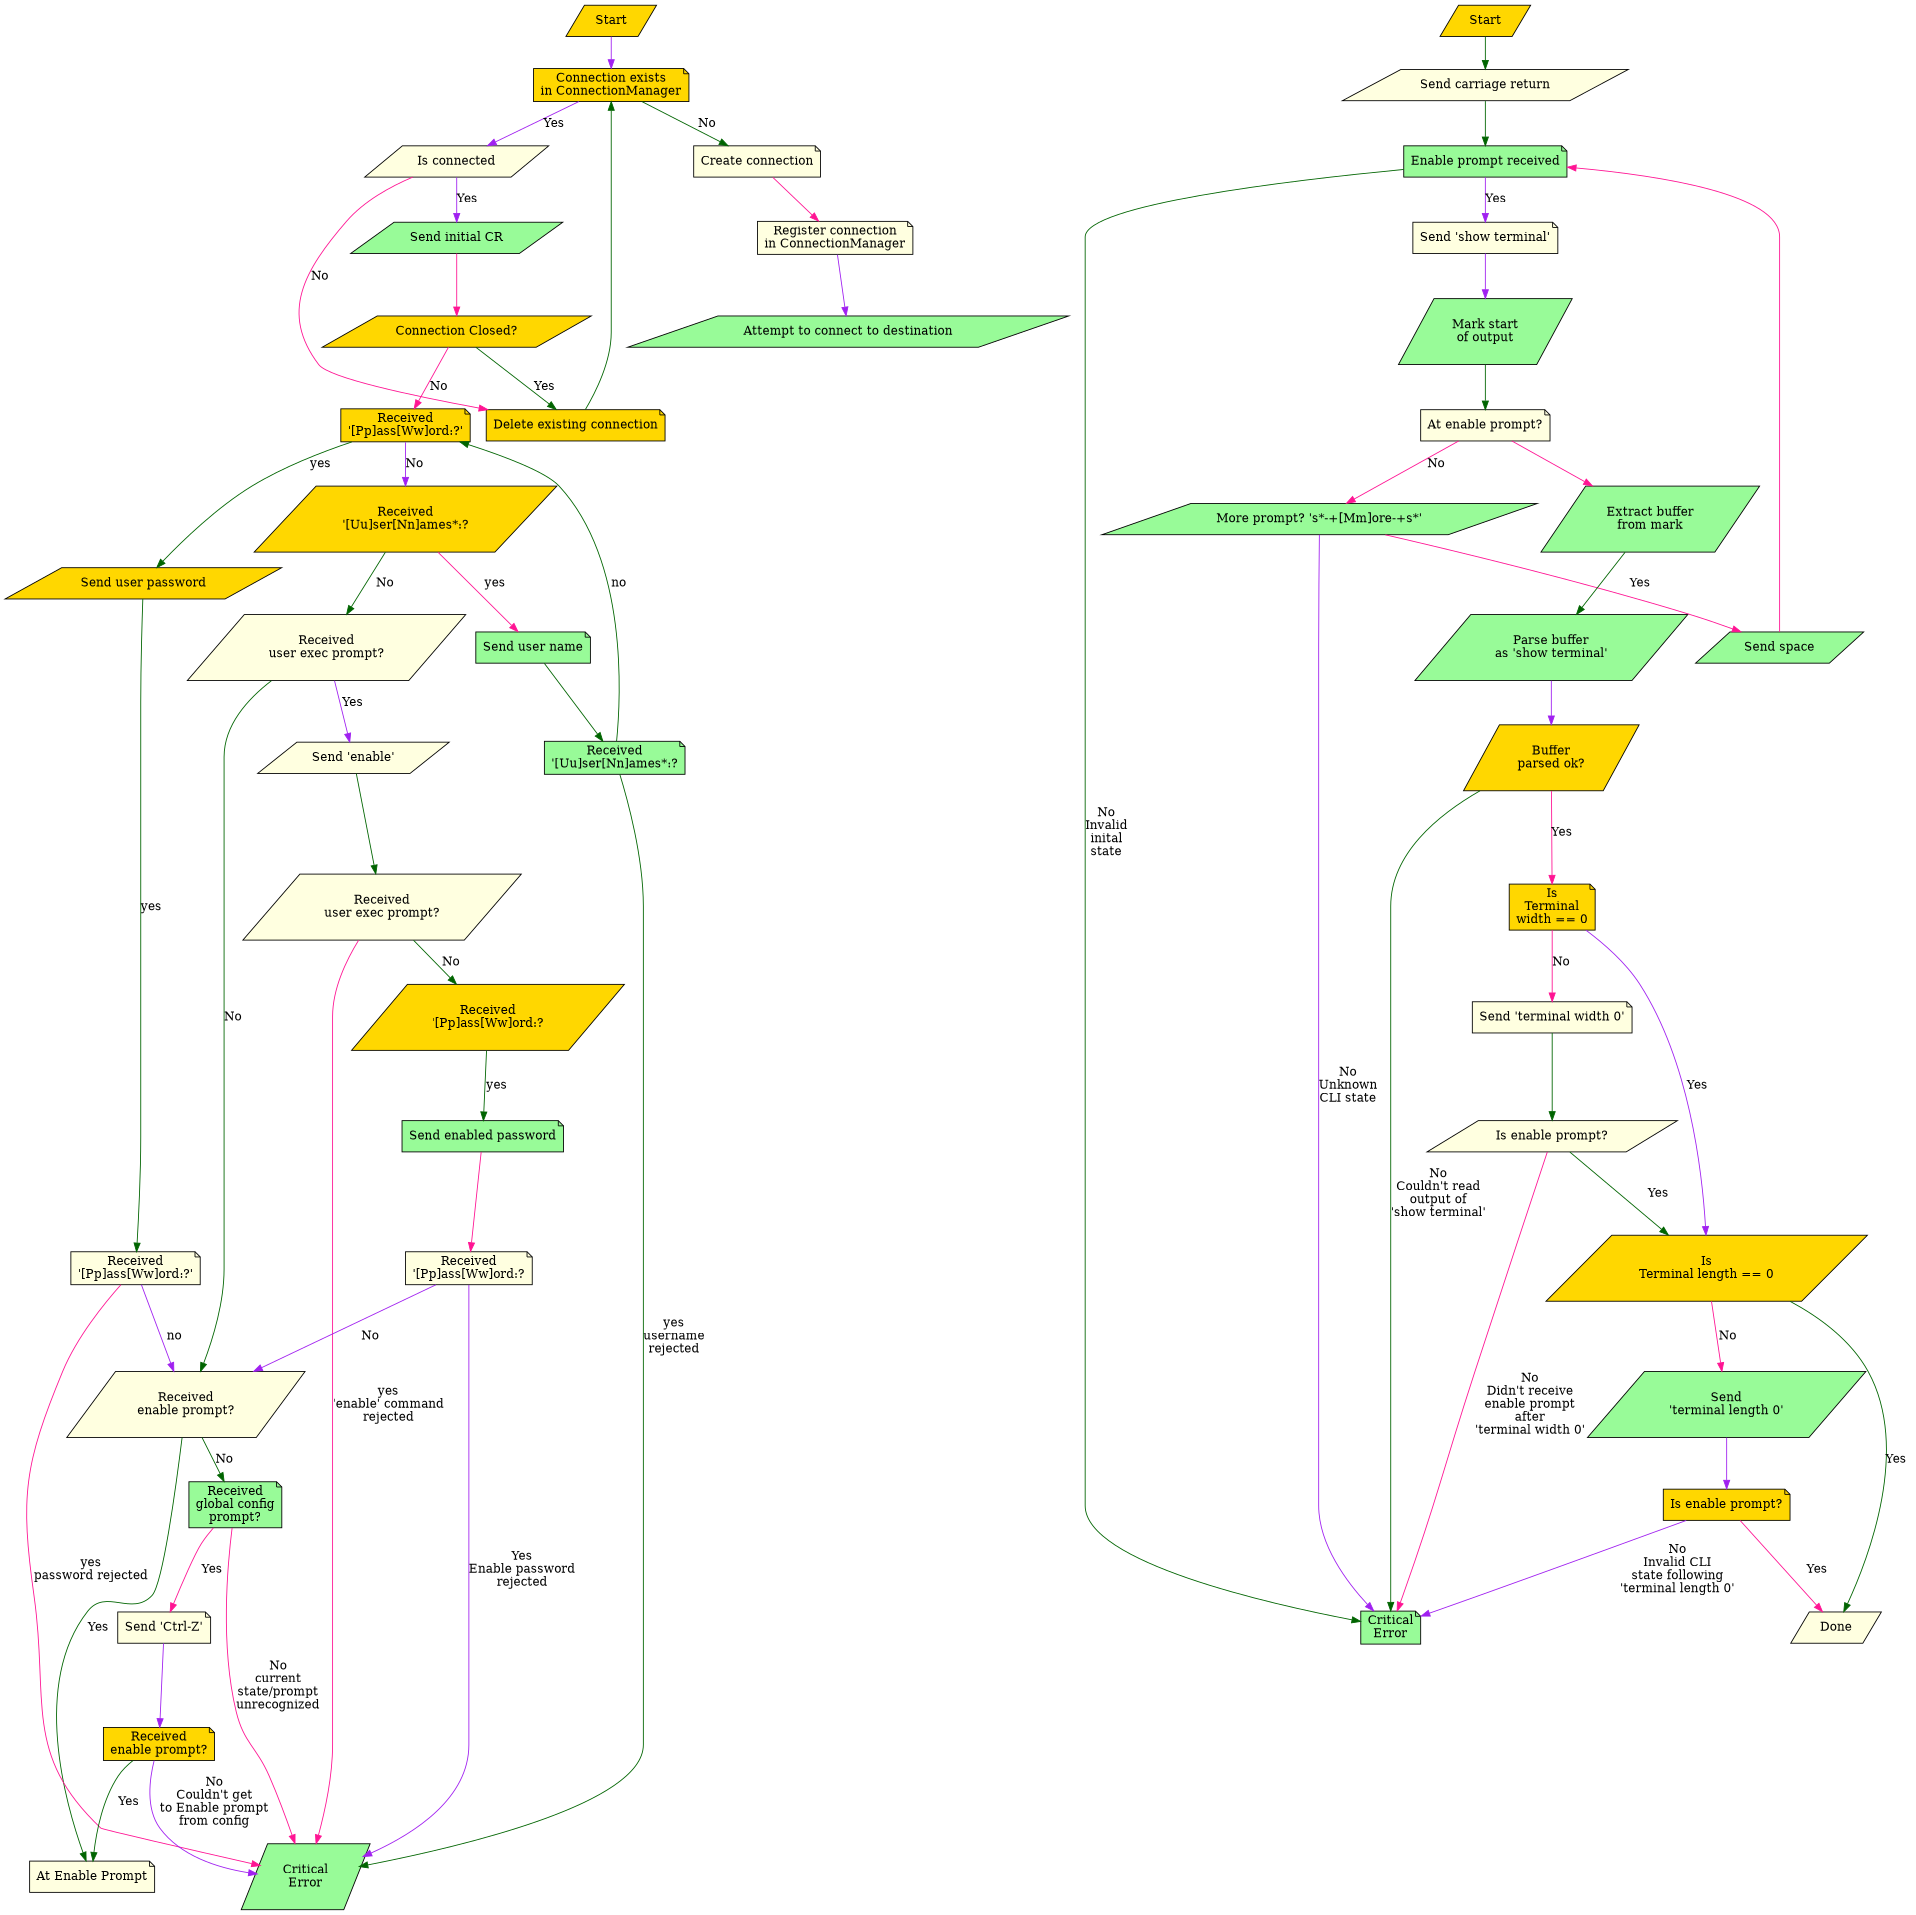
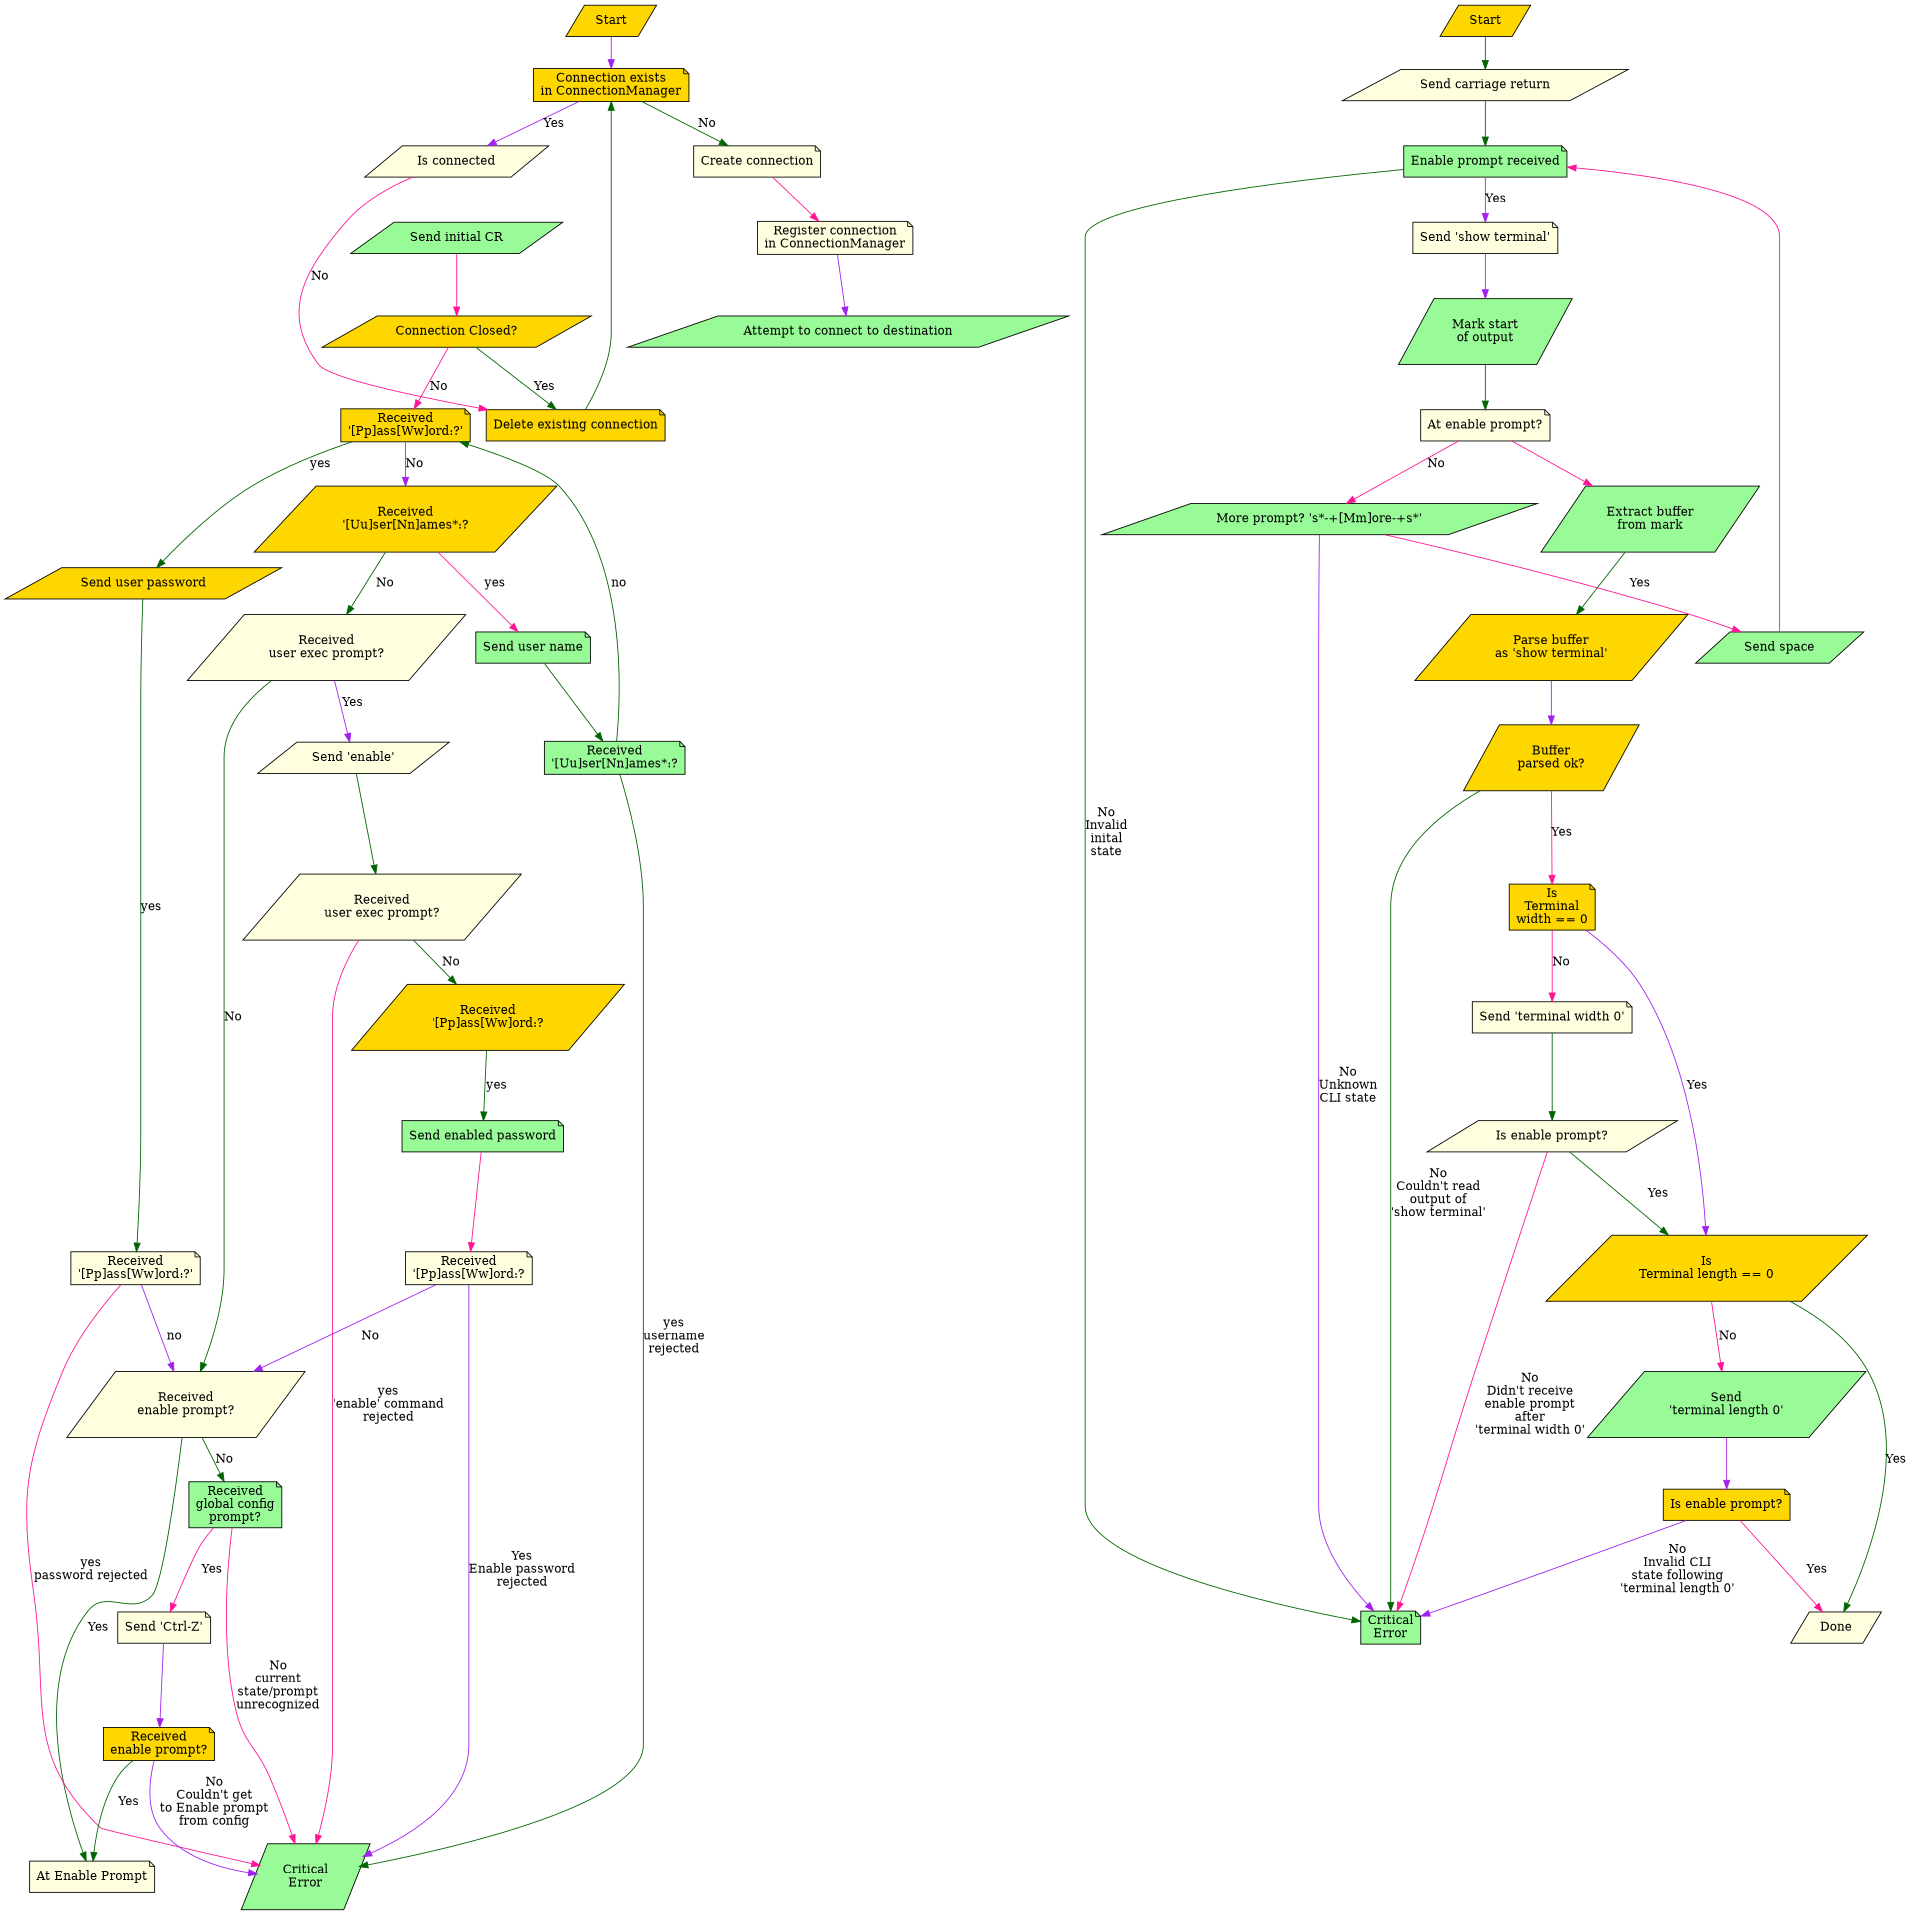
edge "Is connected" -> "Send initial CR": removed, label "Yes"
node "Parse buffer as 'show terminal'": fillcolor palegreen -> gold
